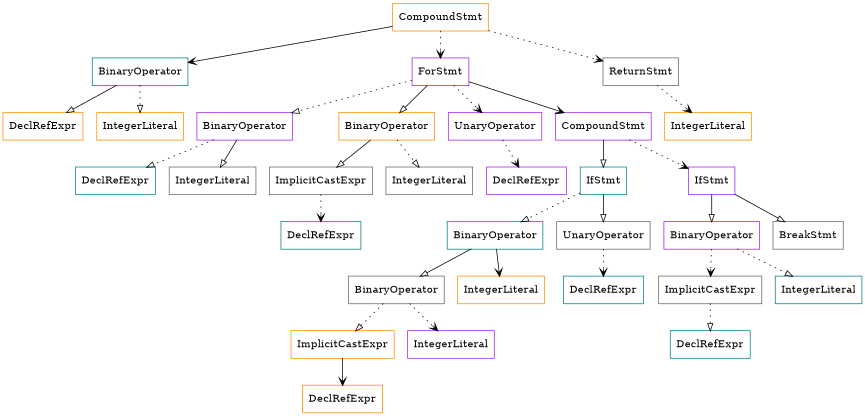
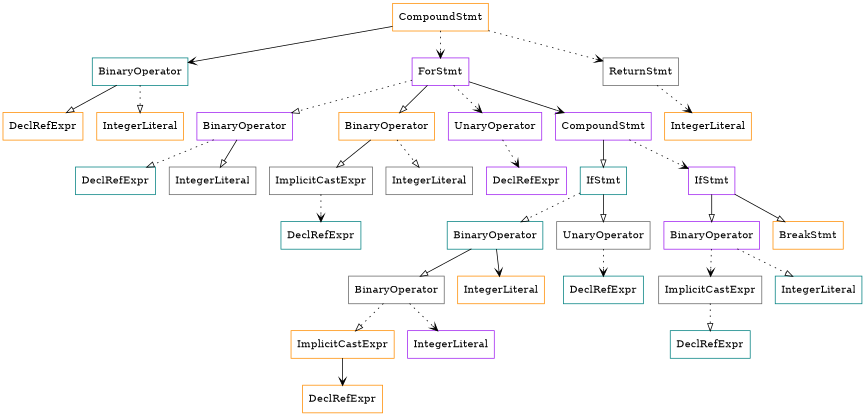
node "BreakStmt": color gray40 -> darkorange
